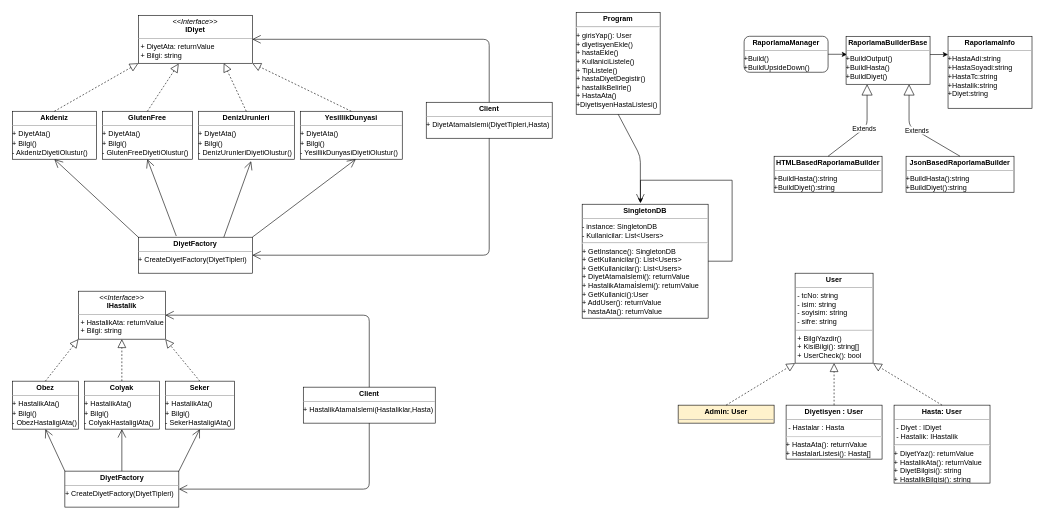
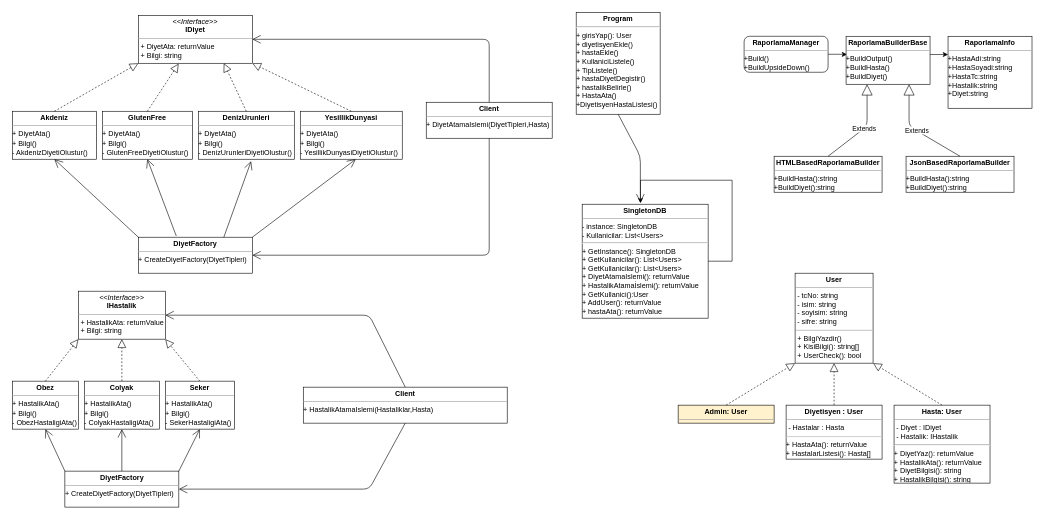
node "Client + HastalikAtamaIslemi(Hastaliklar,Hasta)": size 132x36 -> 204x36
